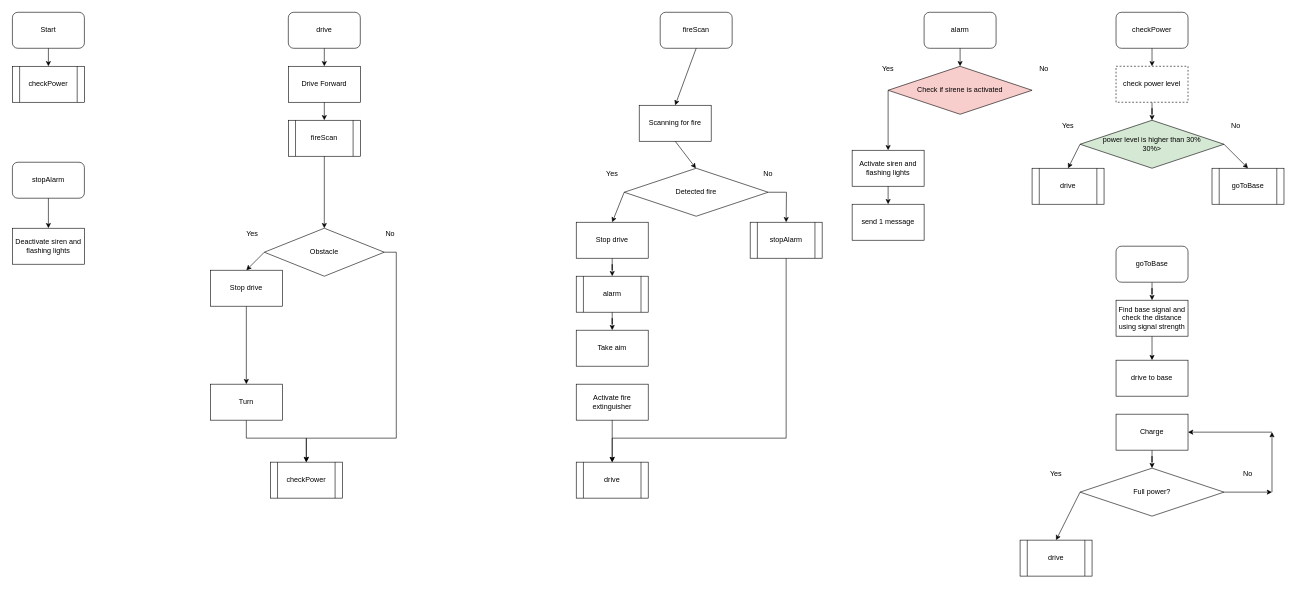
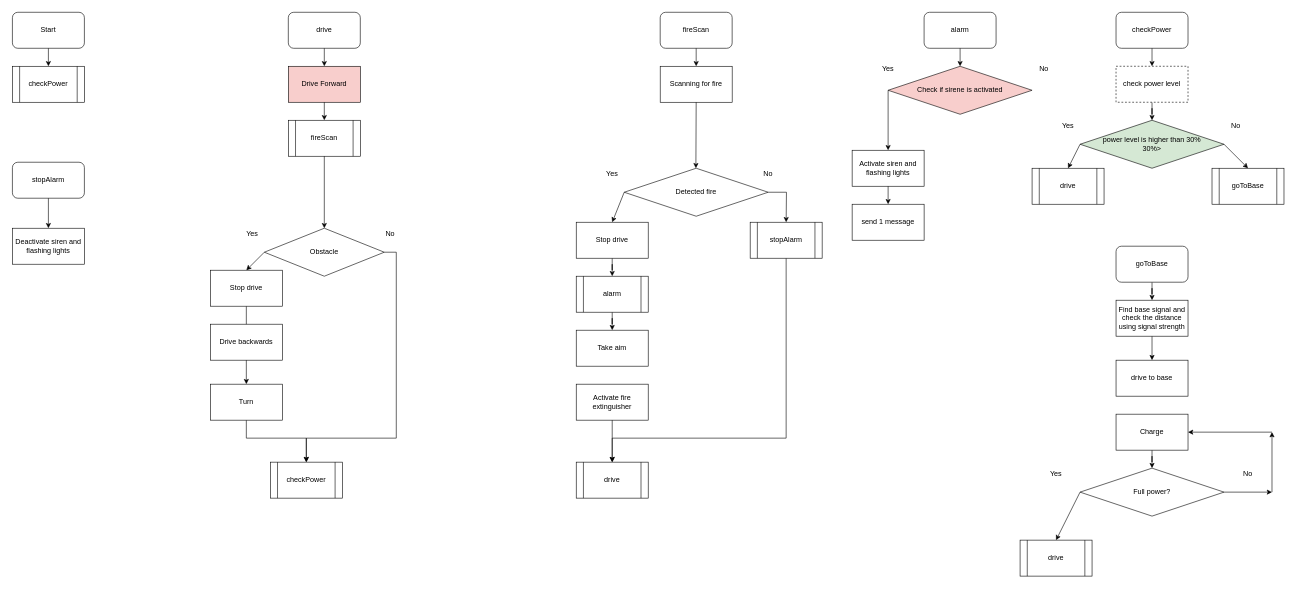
node "Drive Forward": fillcolor #ffffff -> #f8cecc
node "Scanning for fire": moved (675, 123) -> (696, 84)
node "Drive backwards": added
